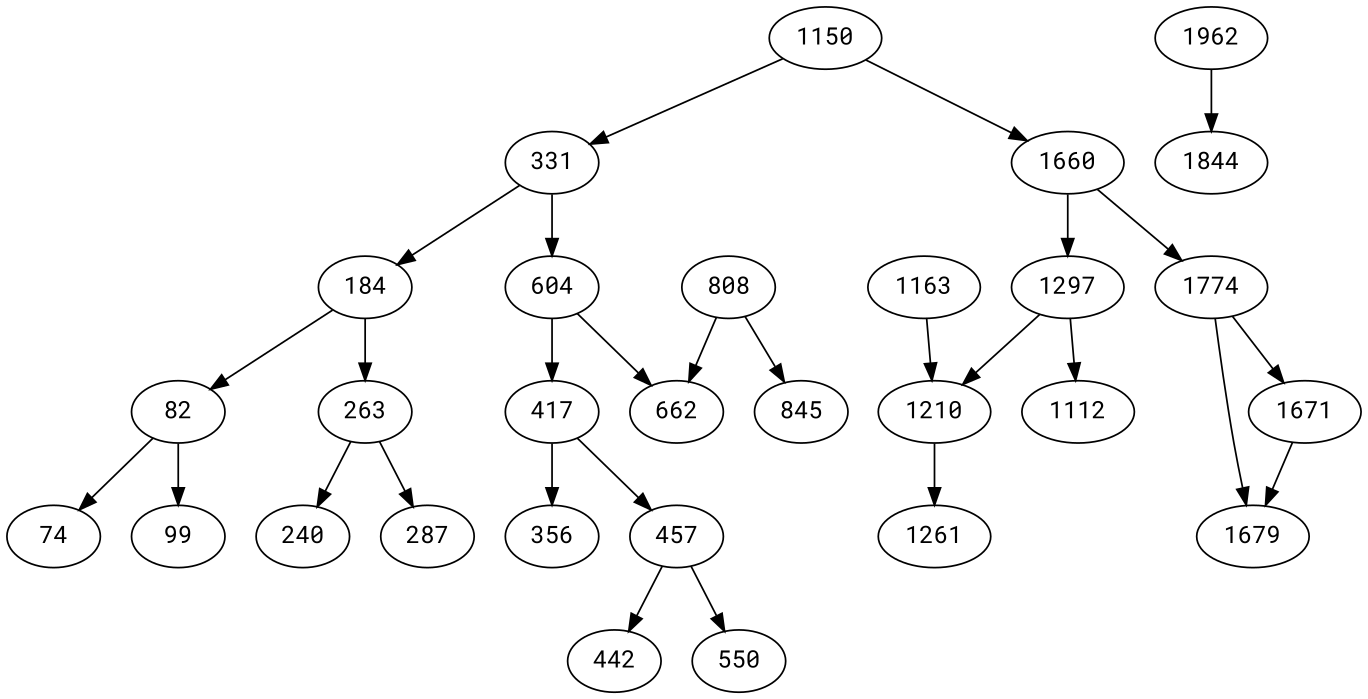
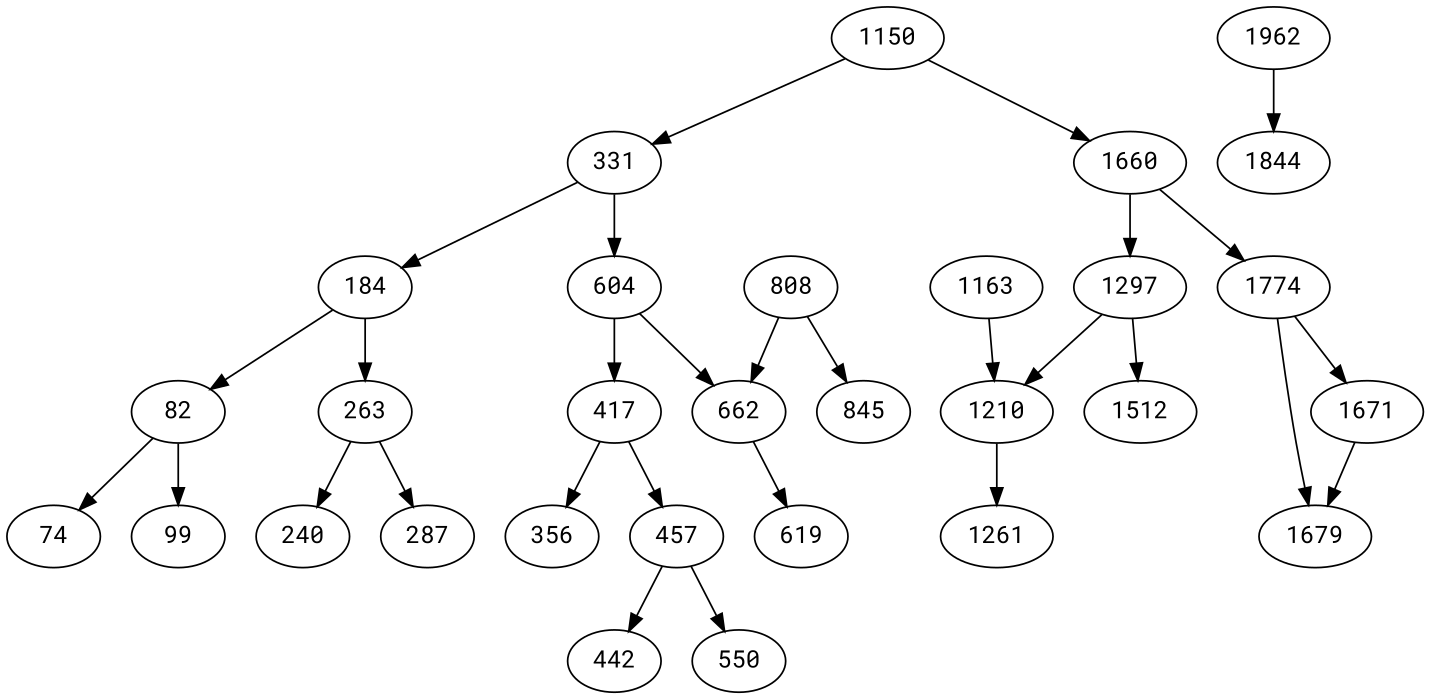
node "1112": label "1112" -> "1512"
node "619": added
